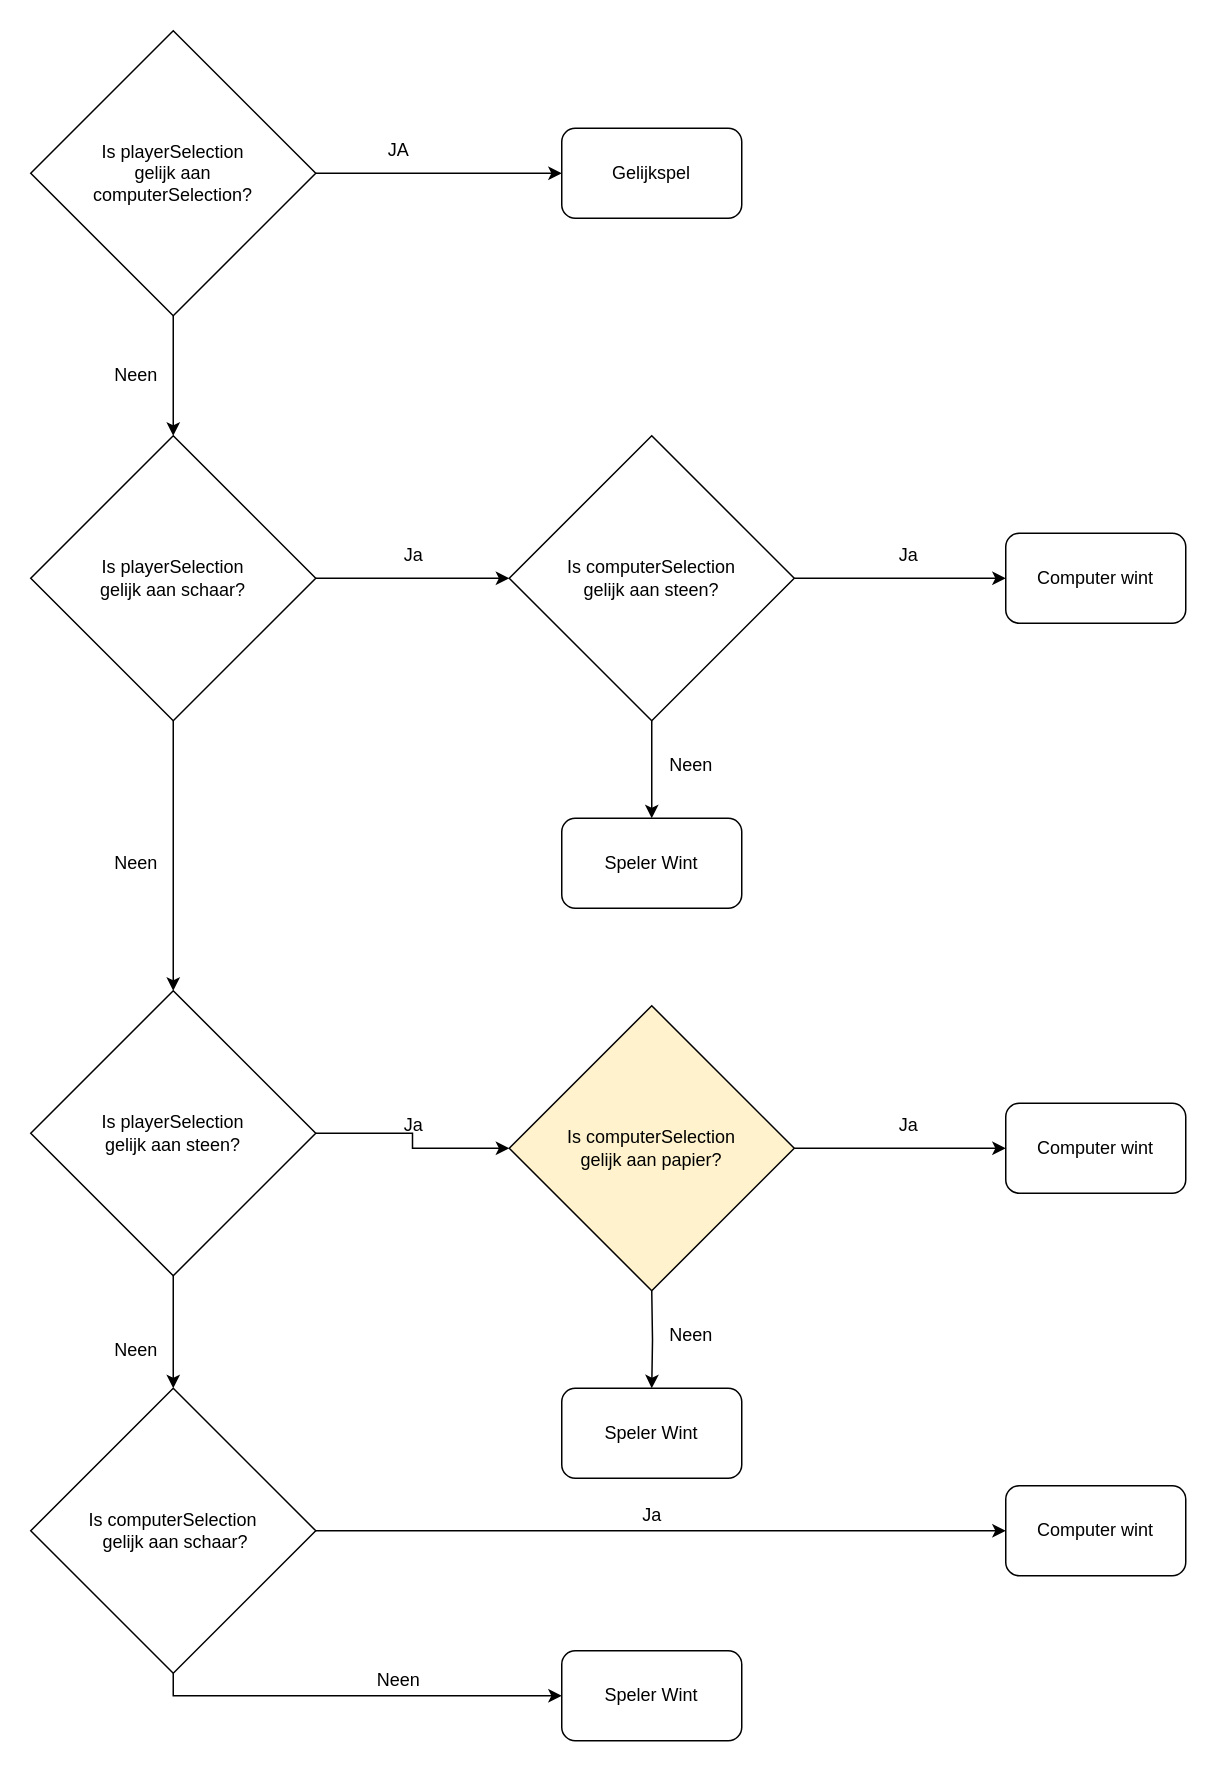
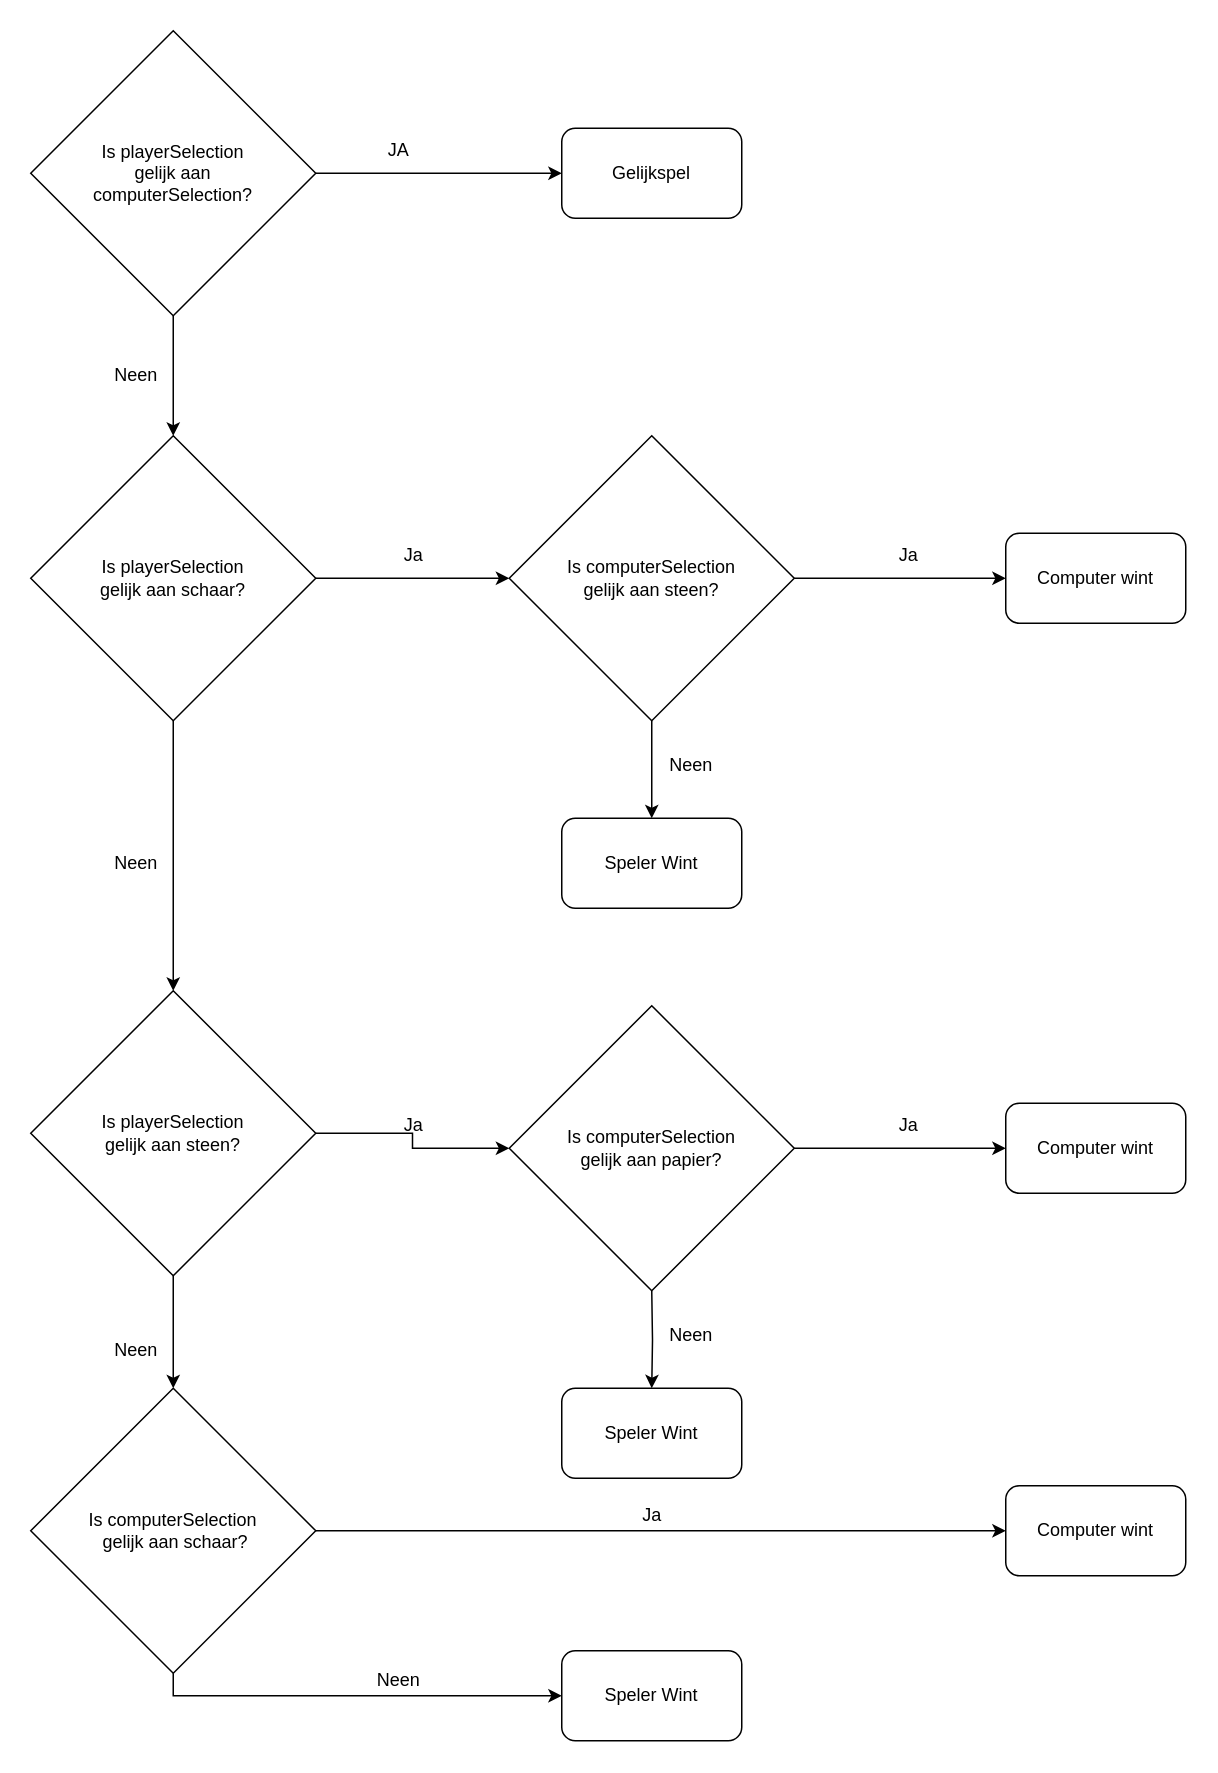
node "Is computerSelection gelijk aan papier?": fillcolor #fff2cc -> #ffffff
